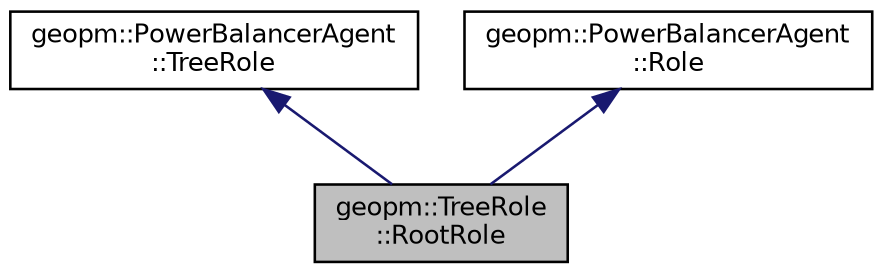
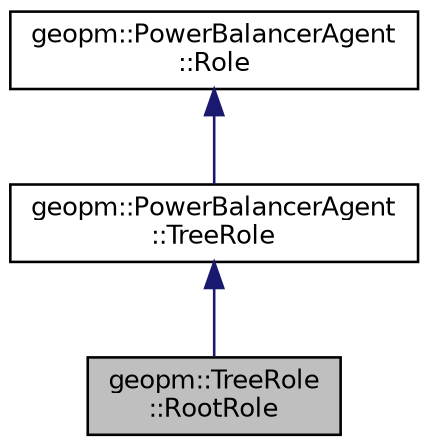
edge "geopm::TreeRole ::RootRole" -> "geopm::PowerBalancerAgent ::Role": now "geopm::PowerBalancerAgent ::TreeRole" -> "geopm::PowerBalancerAgent ::Role"
